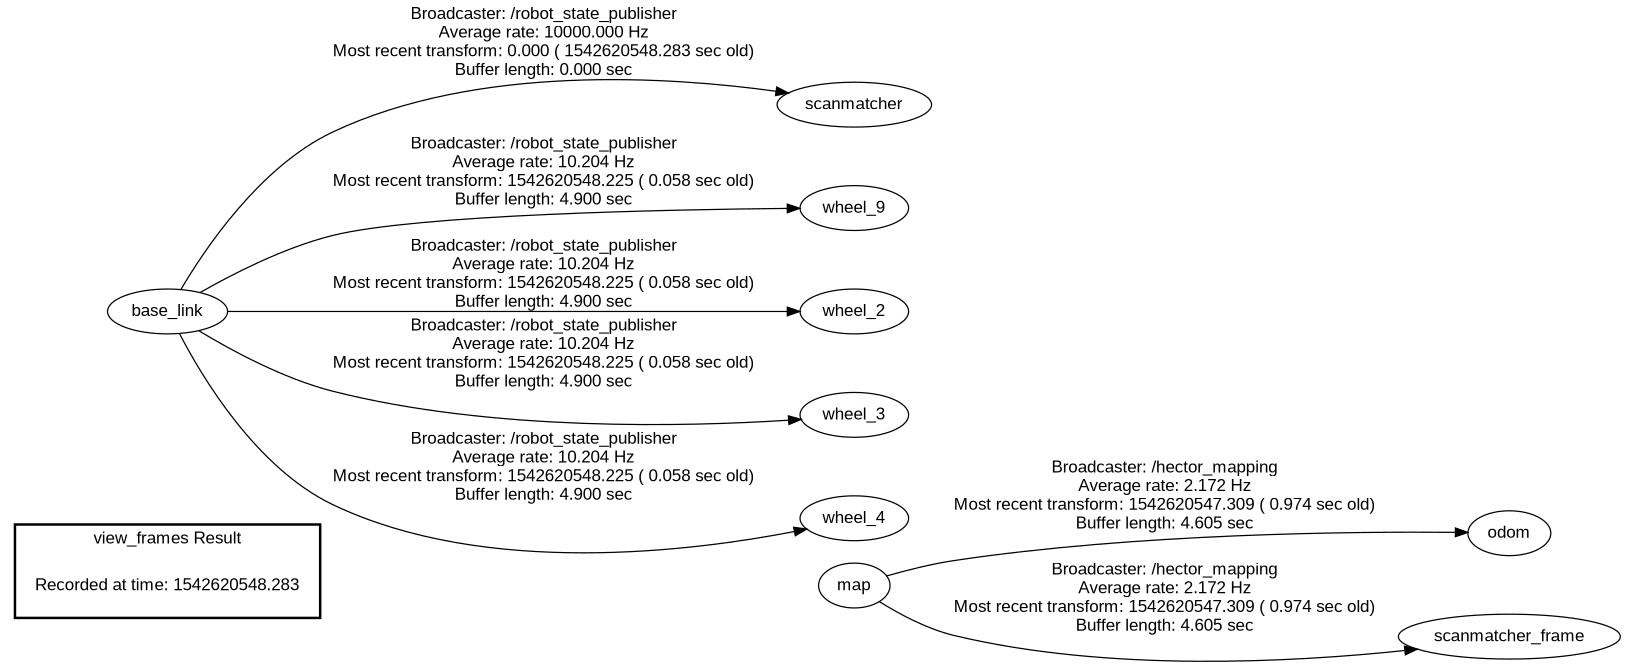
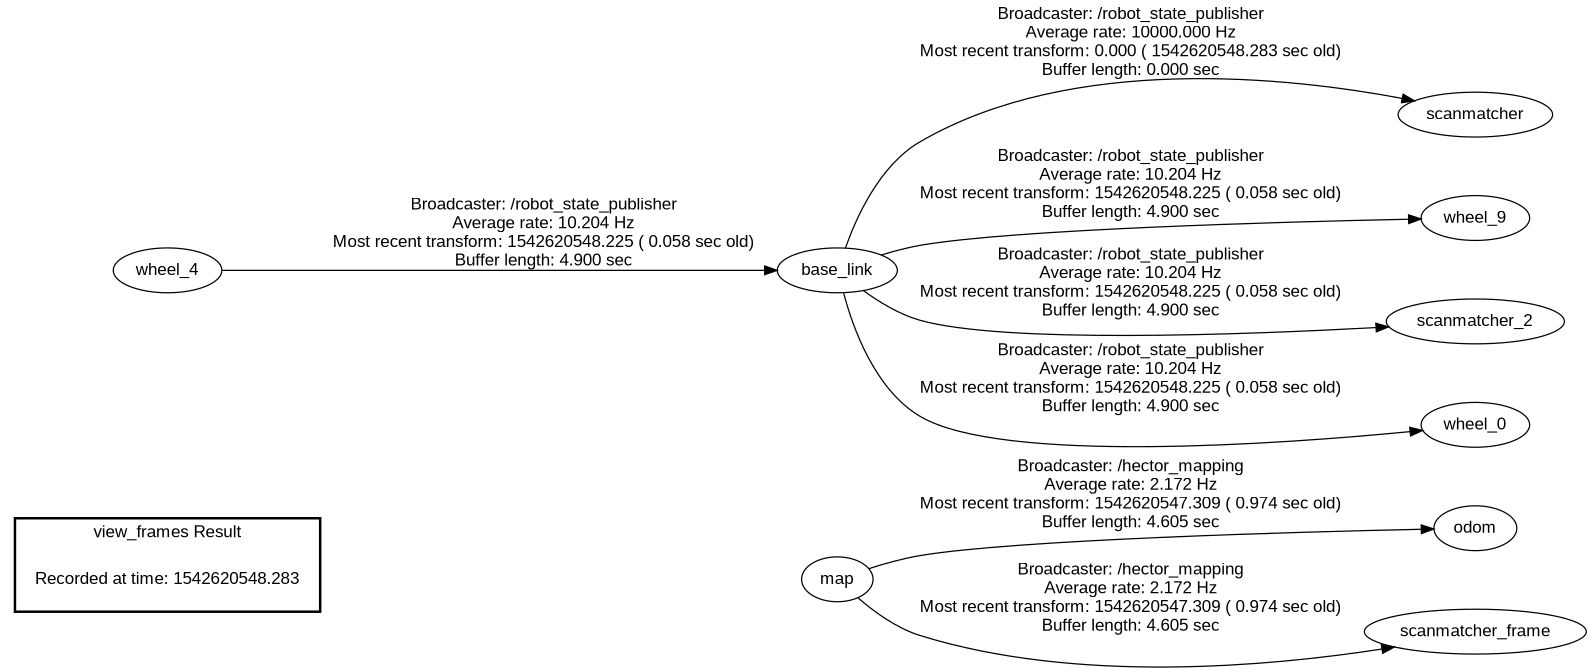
node "wheel_2": label "wheel_2" -> "scanmatcher_2"
node "wheel_3": label "wheel_3" -> "wheel_0"
edge "base_link" -> "wheel_4": reversed
